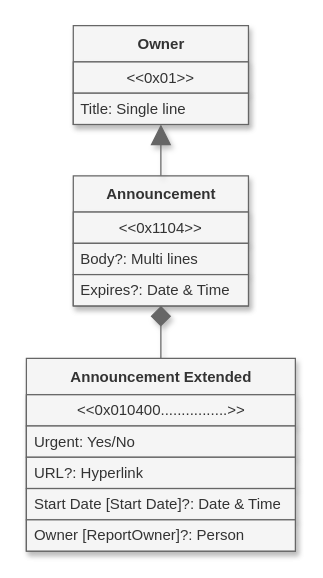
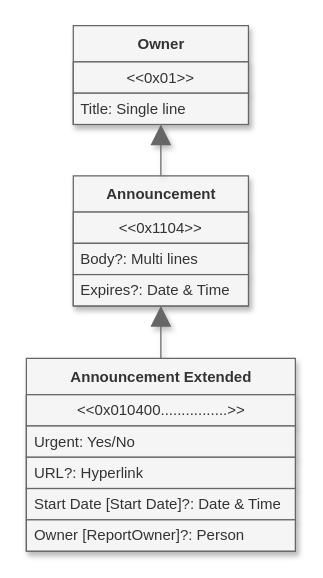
edge "Announcement Extended" -> "Announcement": arrowhead diamond -> block
